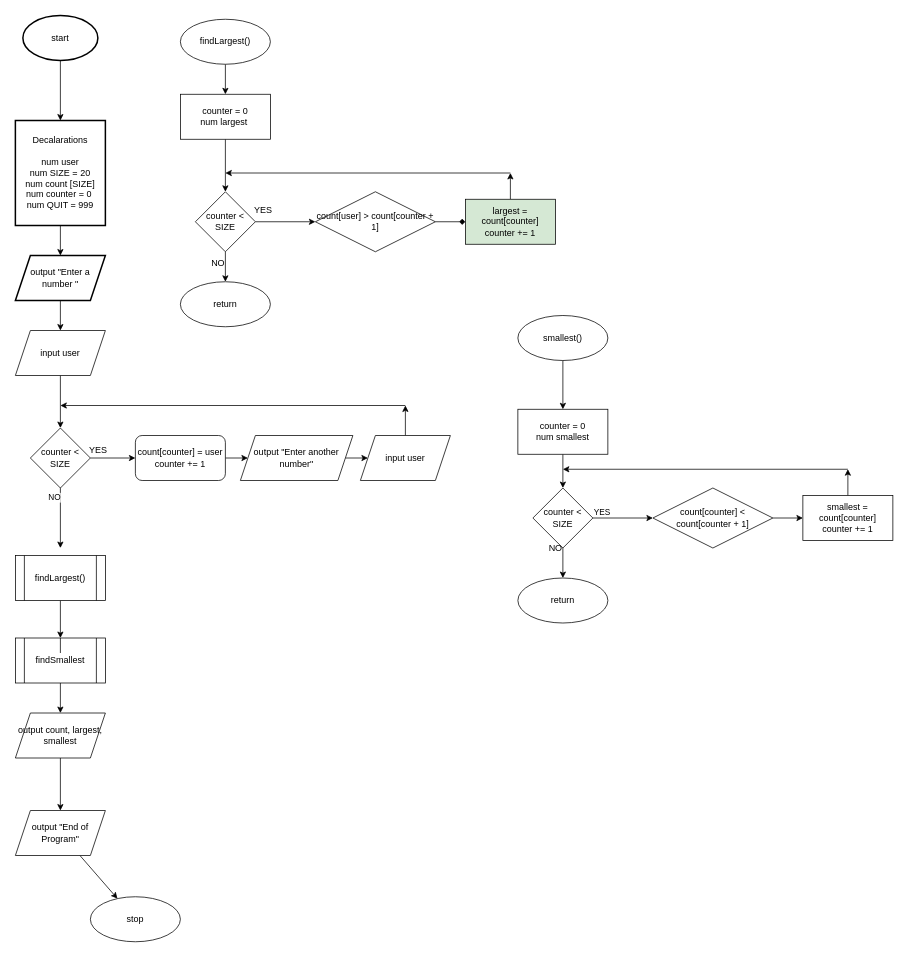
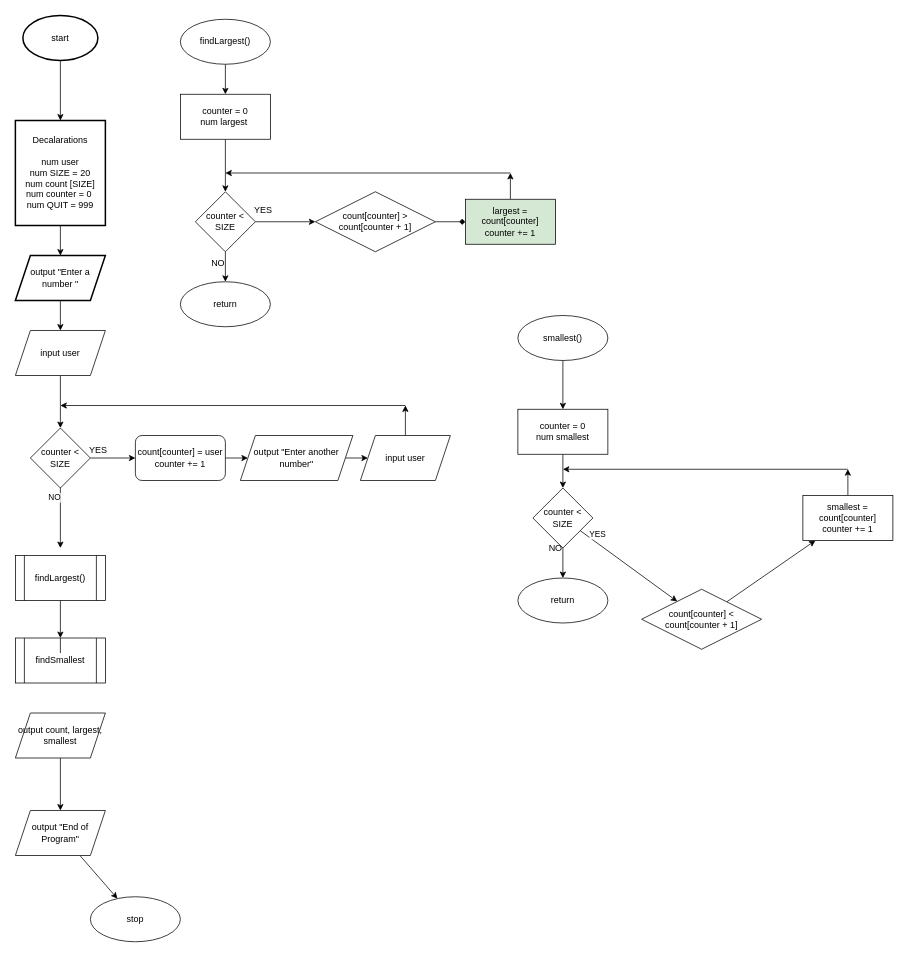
node "count[user] > count[counter + 1]": label "count[user] > count[counter + 1]" -> "count[counter] > count[counter + 1]"
node "count[counter] < count[counter + 1]": moved (713, 518) -> (702, 619)
edge "findSmallest" -> "output count, largest, smallest": removed
